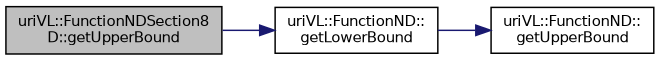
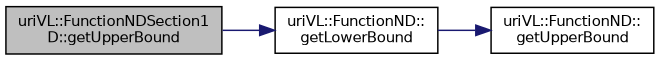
node "uriVL::FunctionNDSection8 D::getUpperBound": label "uriVL::FunctionNDSection8 D::getUpperBound" -> "uriVL::FunctionNDSection1 D::getUpperBound"
